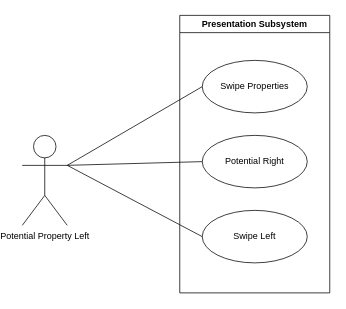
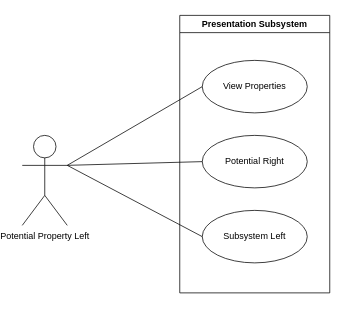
node "Swipe Properties": label "Swipe Properties" -> "View Properties"
node "Swipe Left": label "Swipe Left" -> "Subsystem Left"
